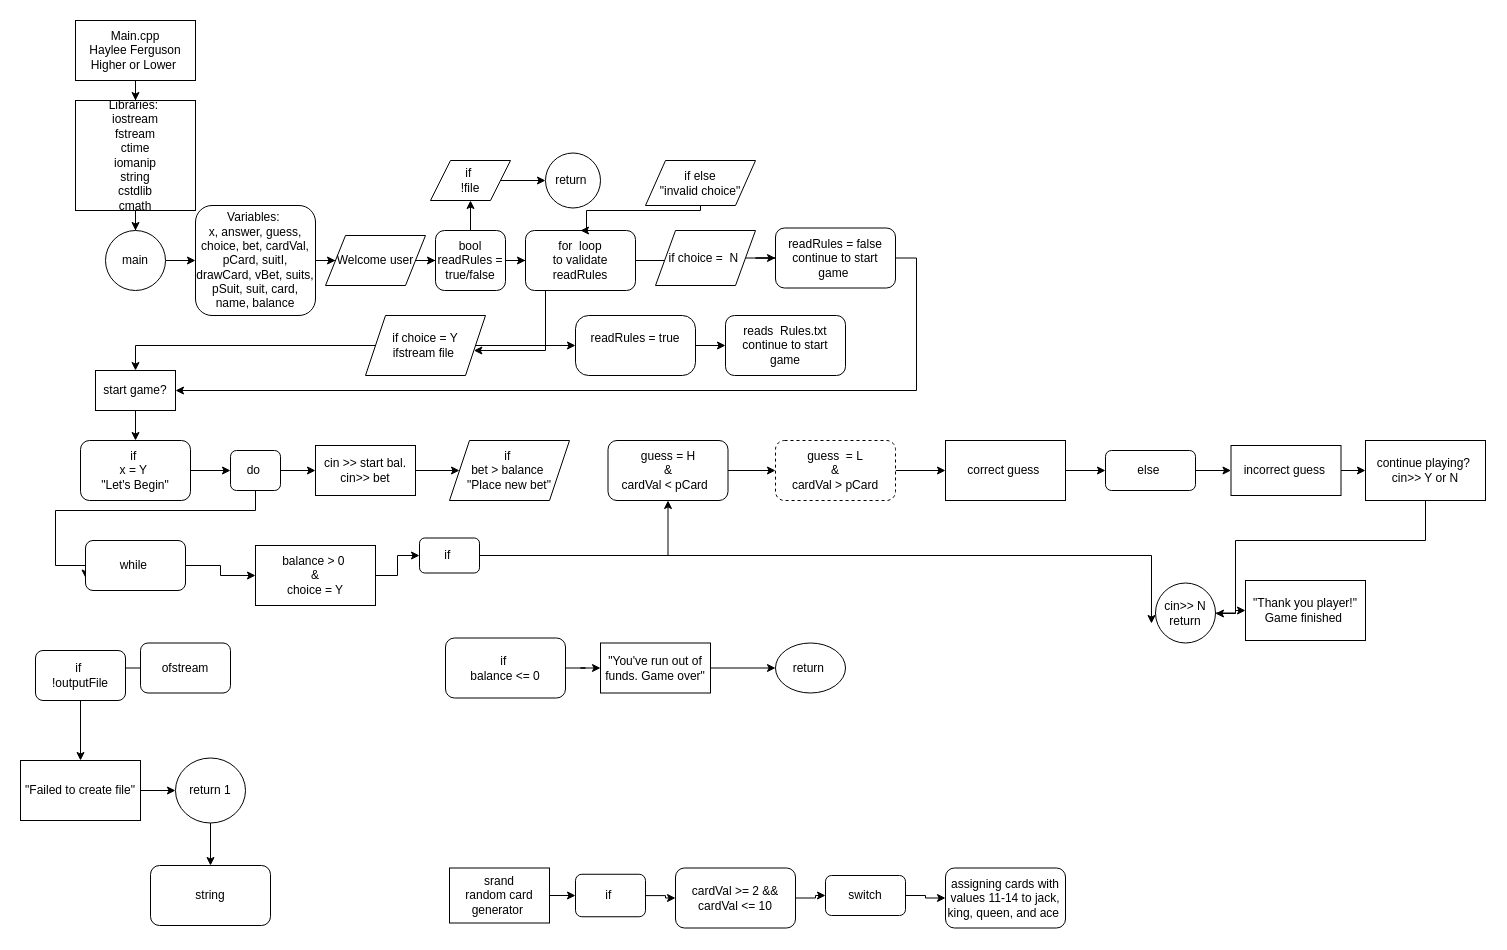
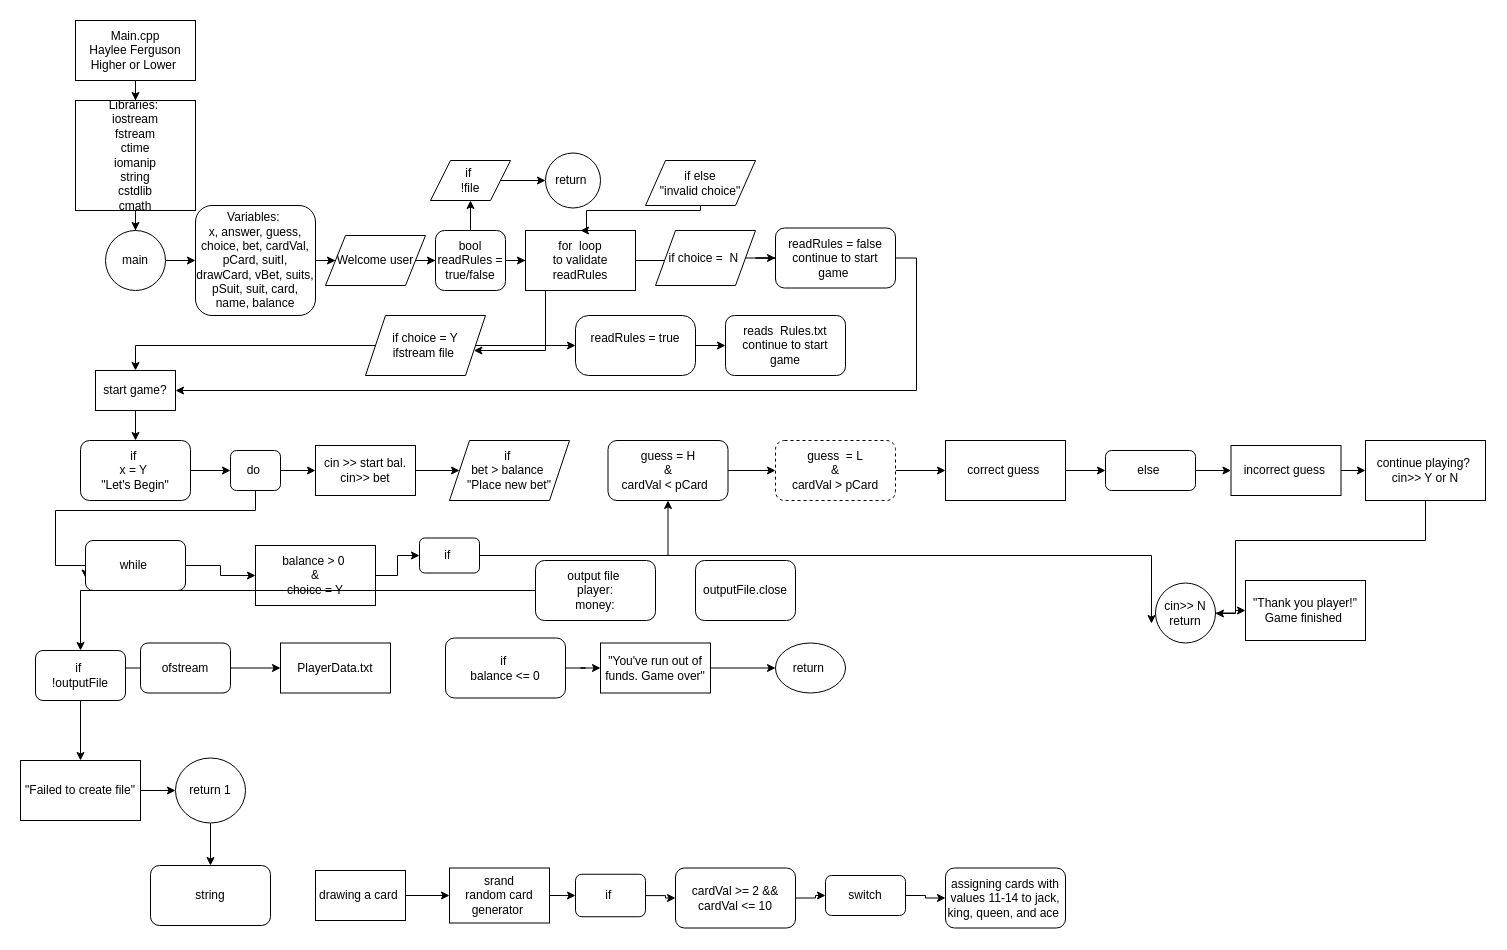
node "for loop to validate readRules": shape rounded rectangle -> rectangle
edge "output file player: money:" -> "if !outputFile": added
node "output file player: money:": added
node "outputFile.close": added
edge "ofstream" -> "PlayerData.txt": added
node "PlayerData.txt": added
node "drawing a card": added
edge "drawing a card" -> "srand random card generator": added
